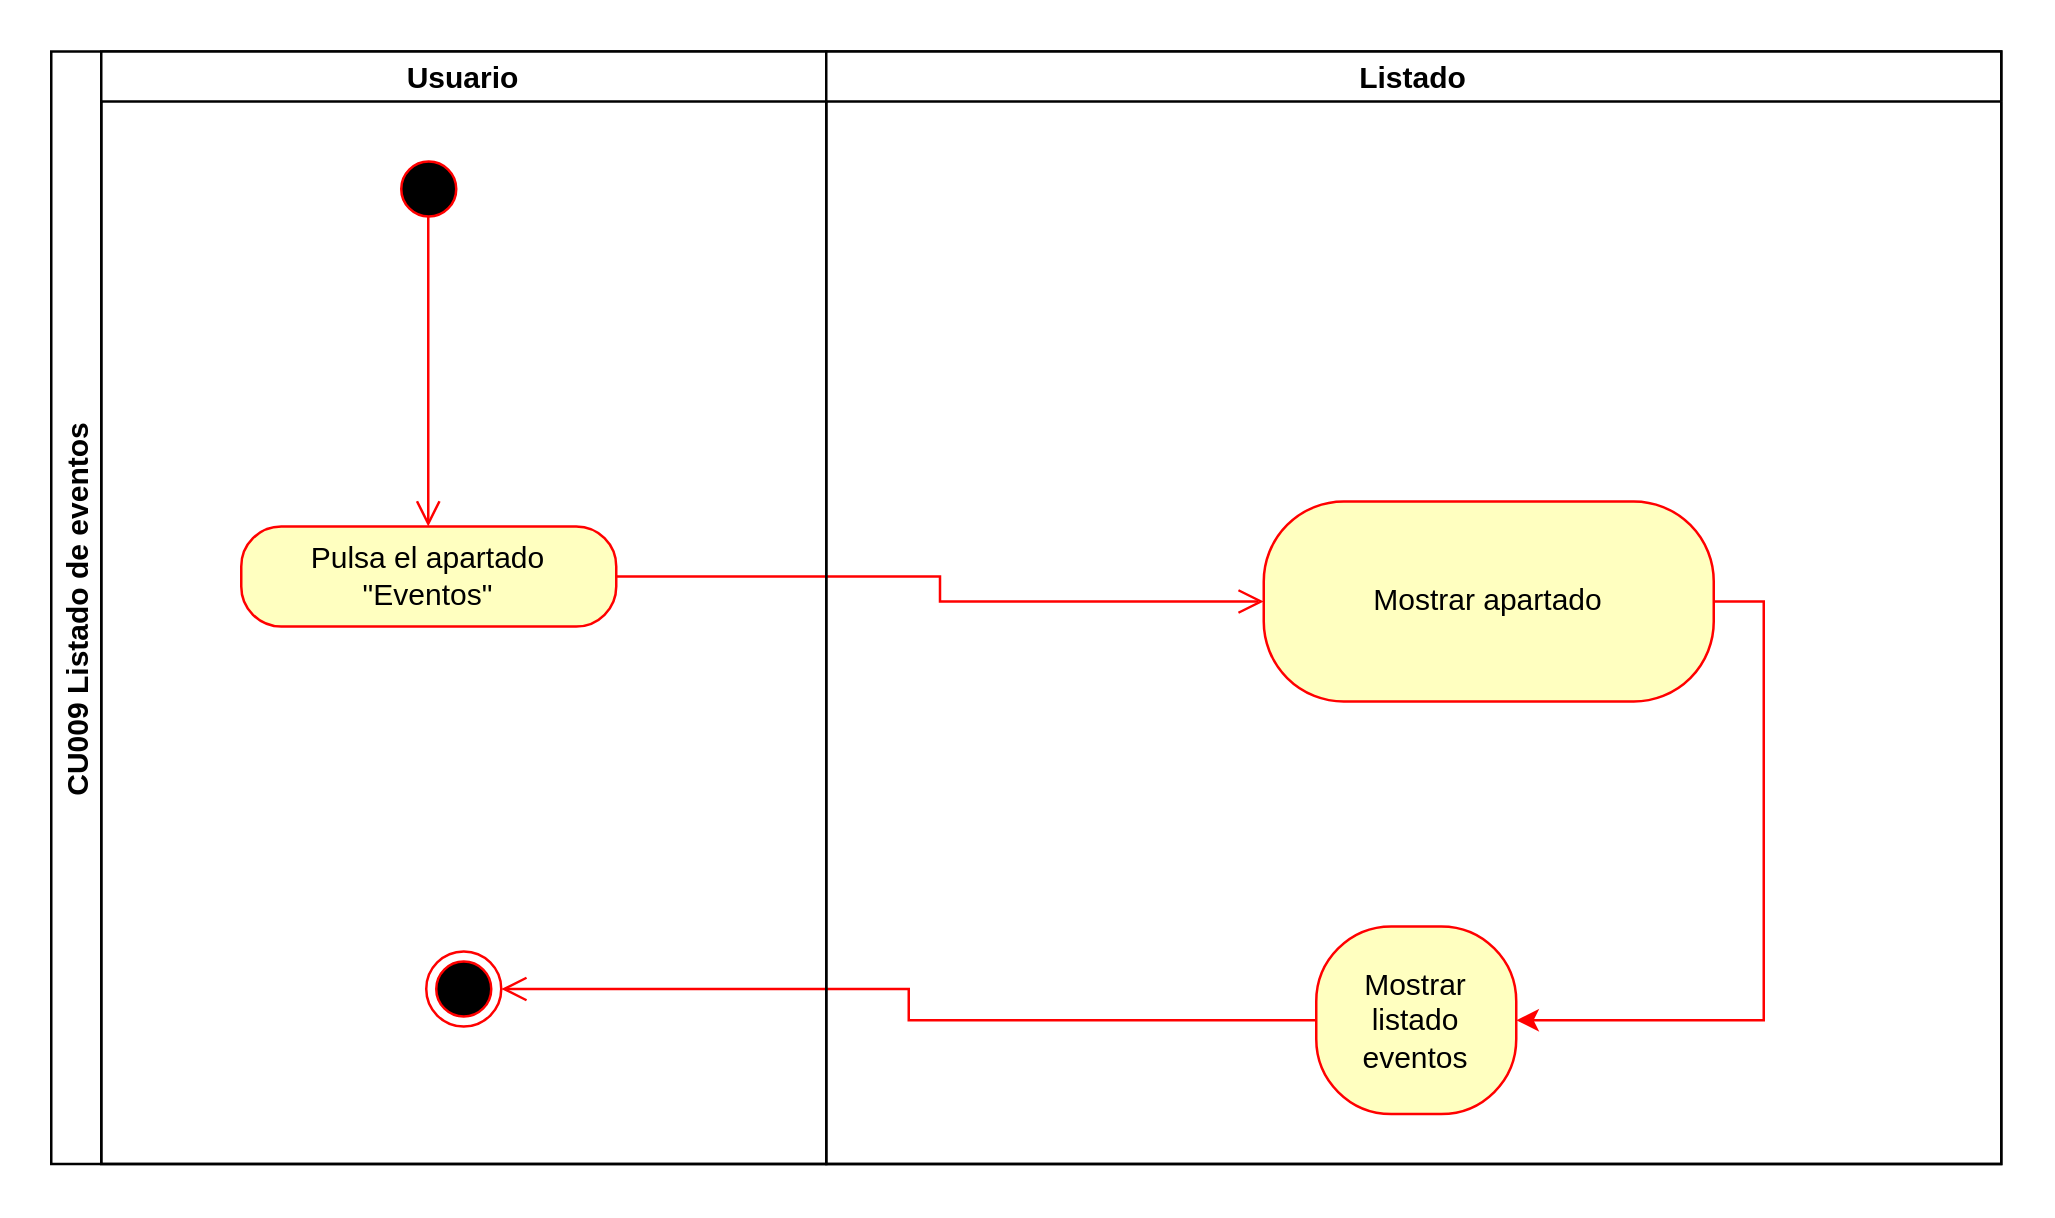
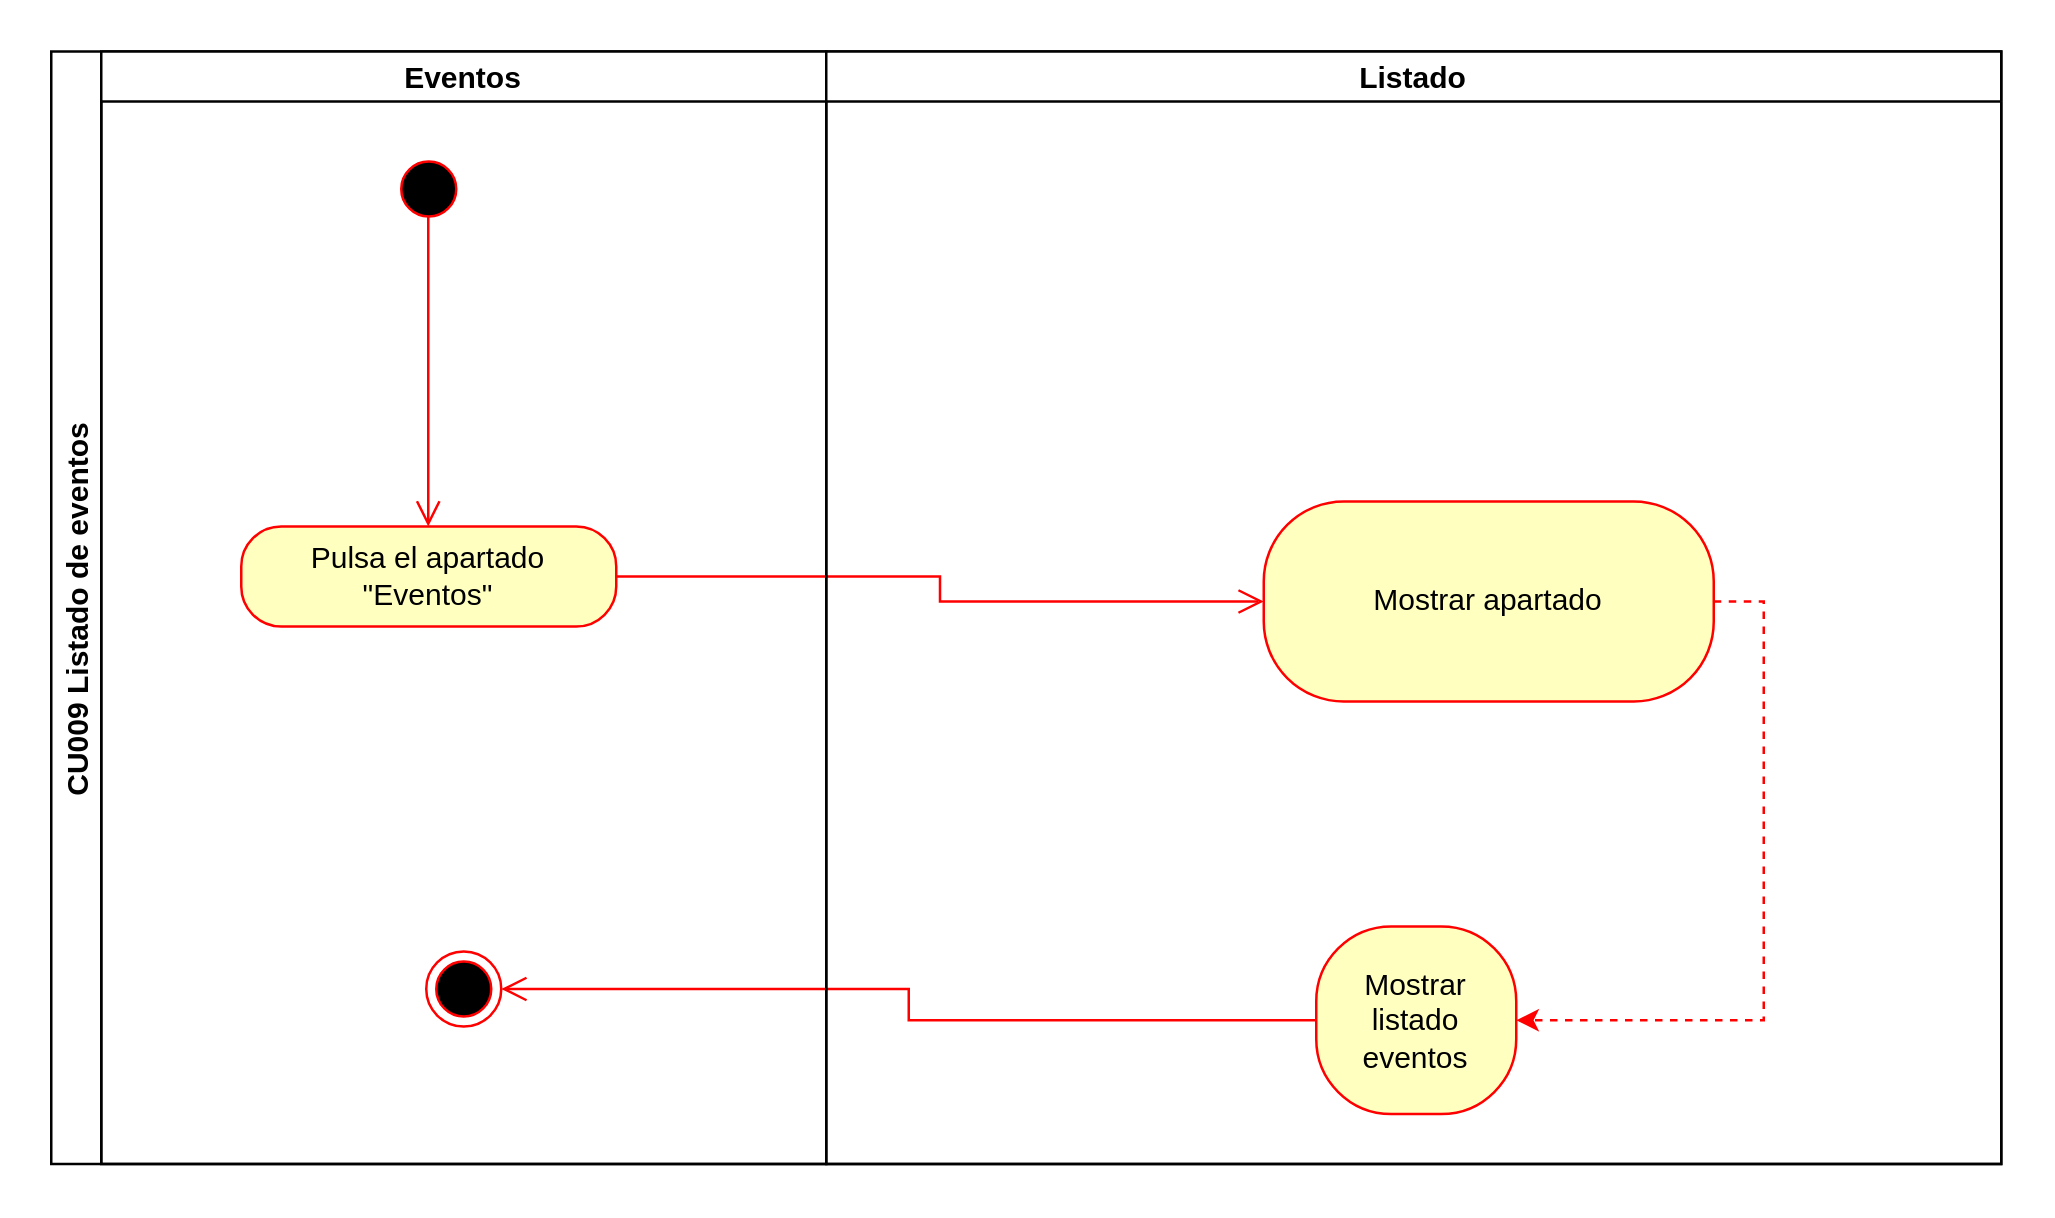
node "Usuario": label "Usuario" -> "Eventos"
edge "Mostrar apartado" -> "Mostrar listado eventos": style solid -> dashed
